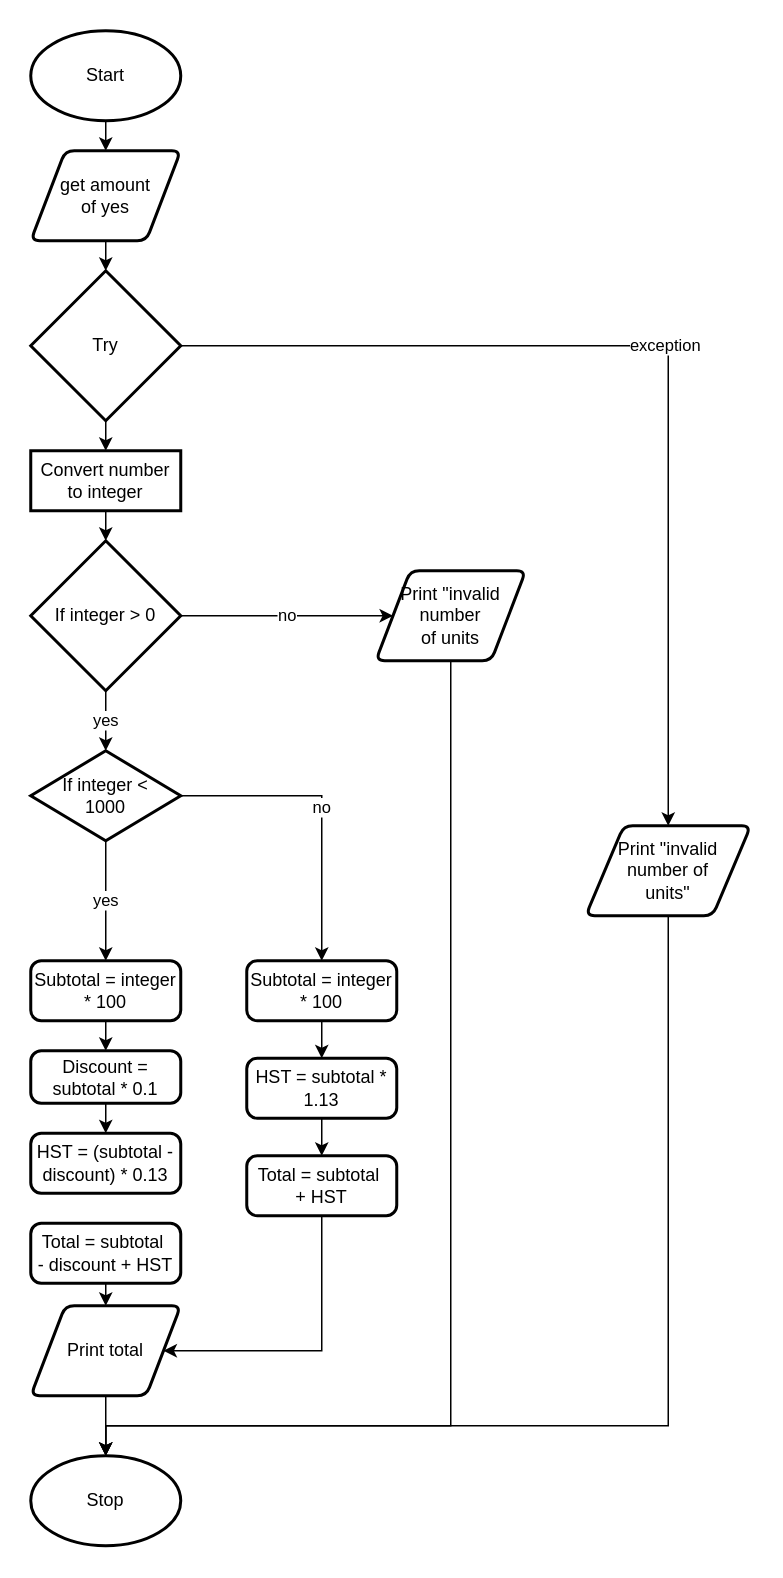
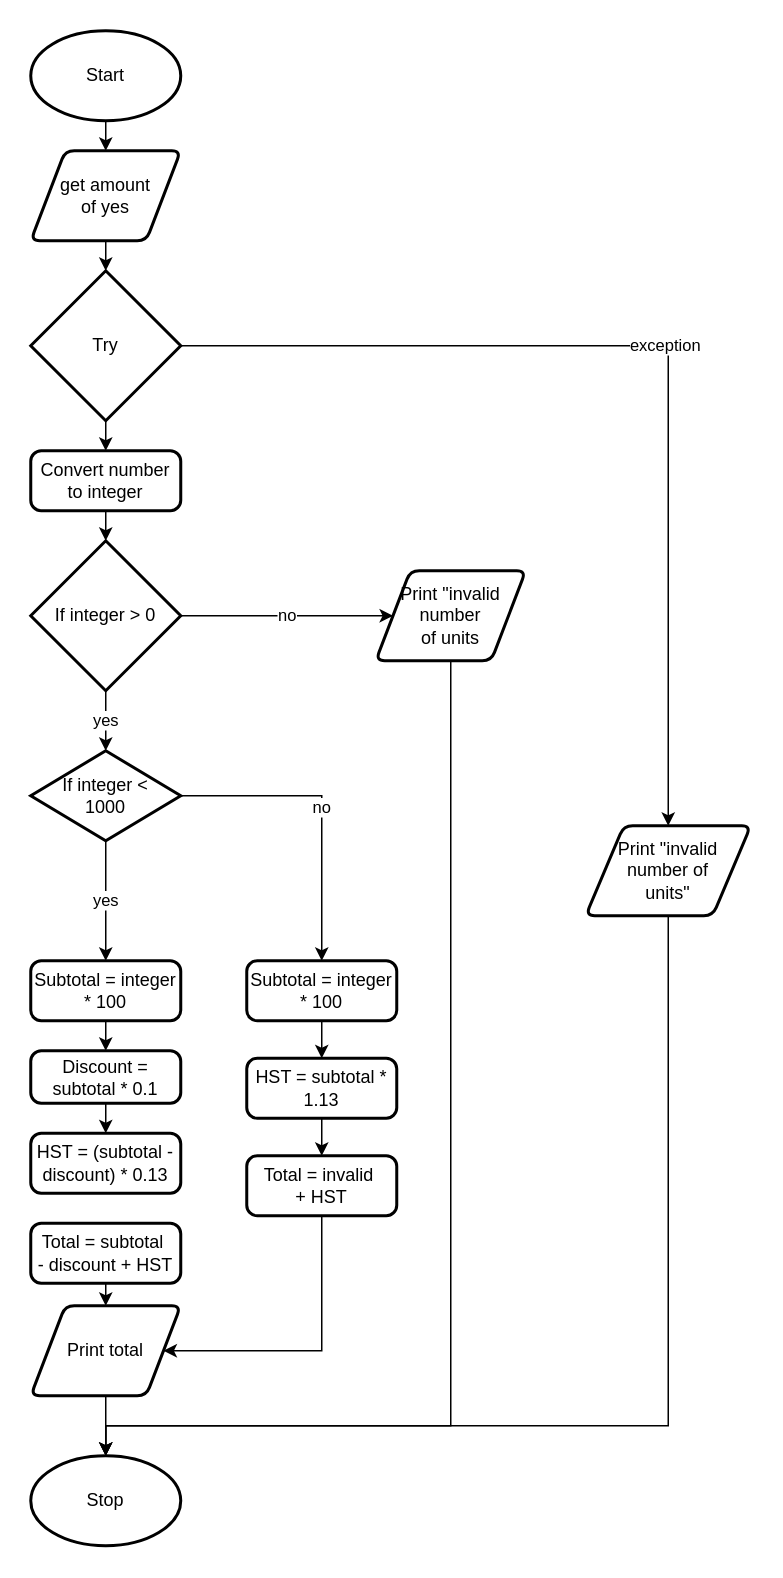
node "Convert number to integer": shape rectangle -> rounded rectangle
node "Total = subtotal + HST": label "Total = subtotal + HST" -> "Total = invalid + HST"
